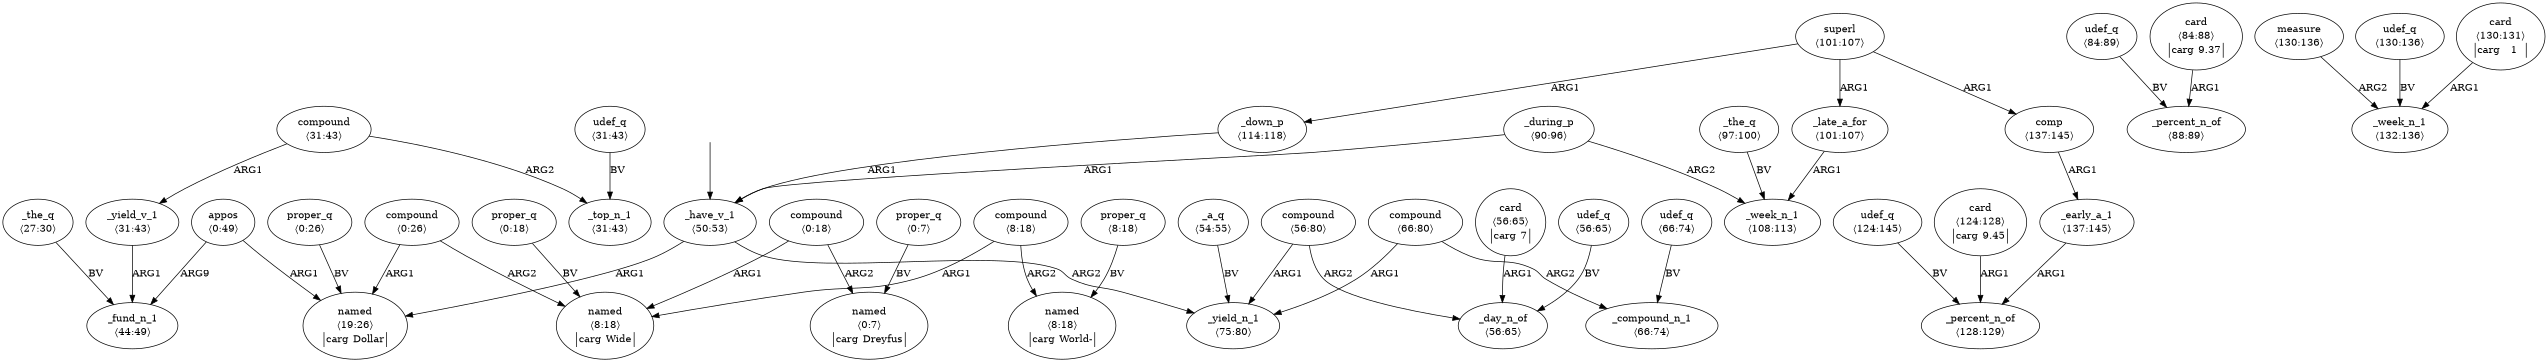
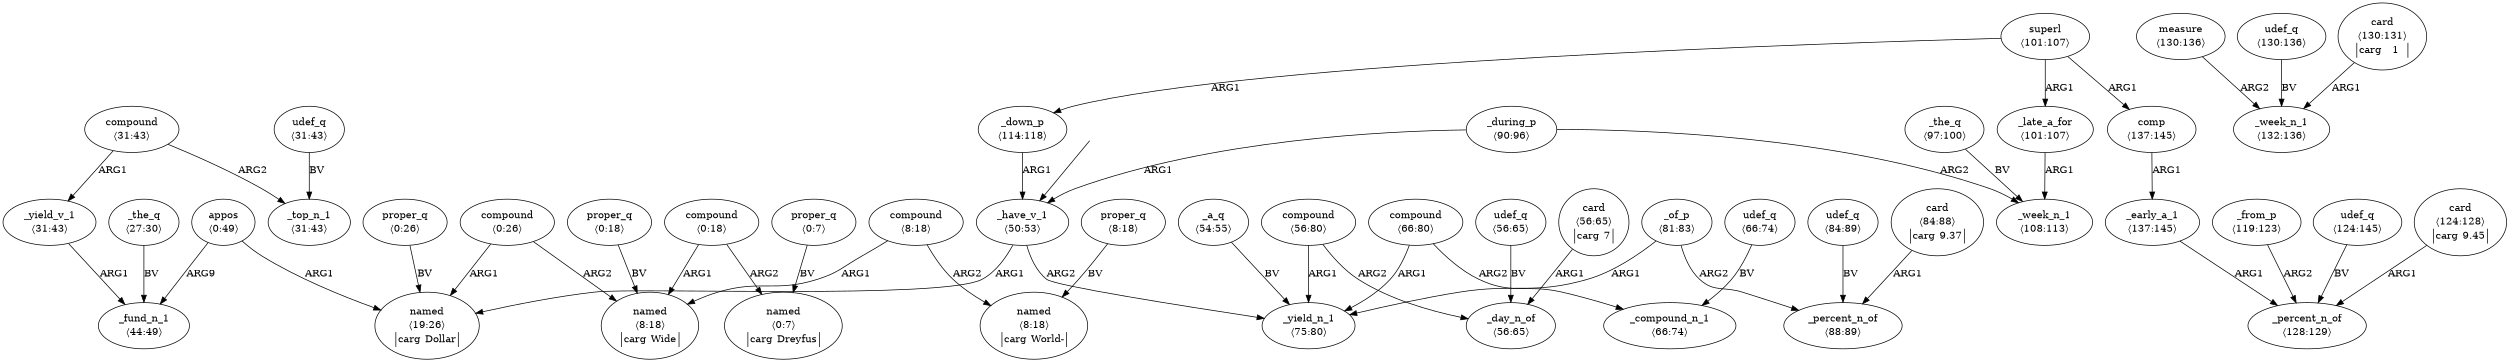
node "_of_p": added
node "_from_p": added
